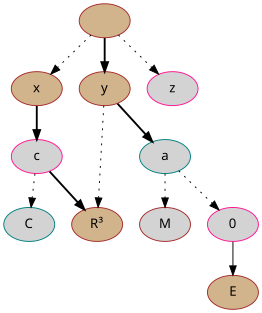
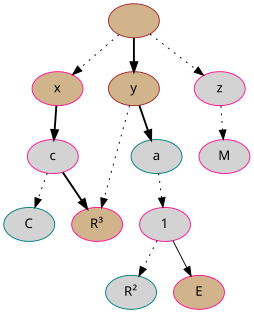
node "x": color brown -> deeppink
edge "a" -> "M": now "z" -> "M"
node "R³": color brown -> deeppink
node "M": color brown -> deeppink
node "0": label "0" -> "1"
node "R²": added
node "E": color brown -> deeppink
